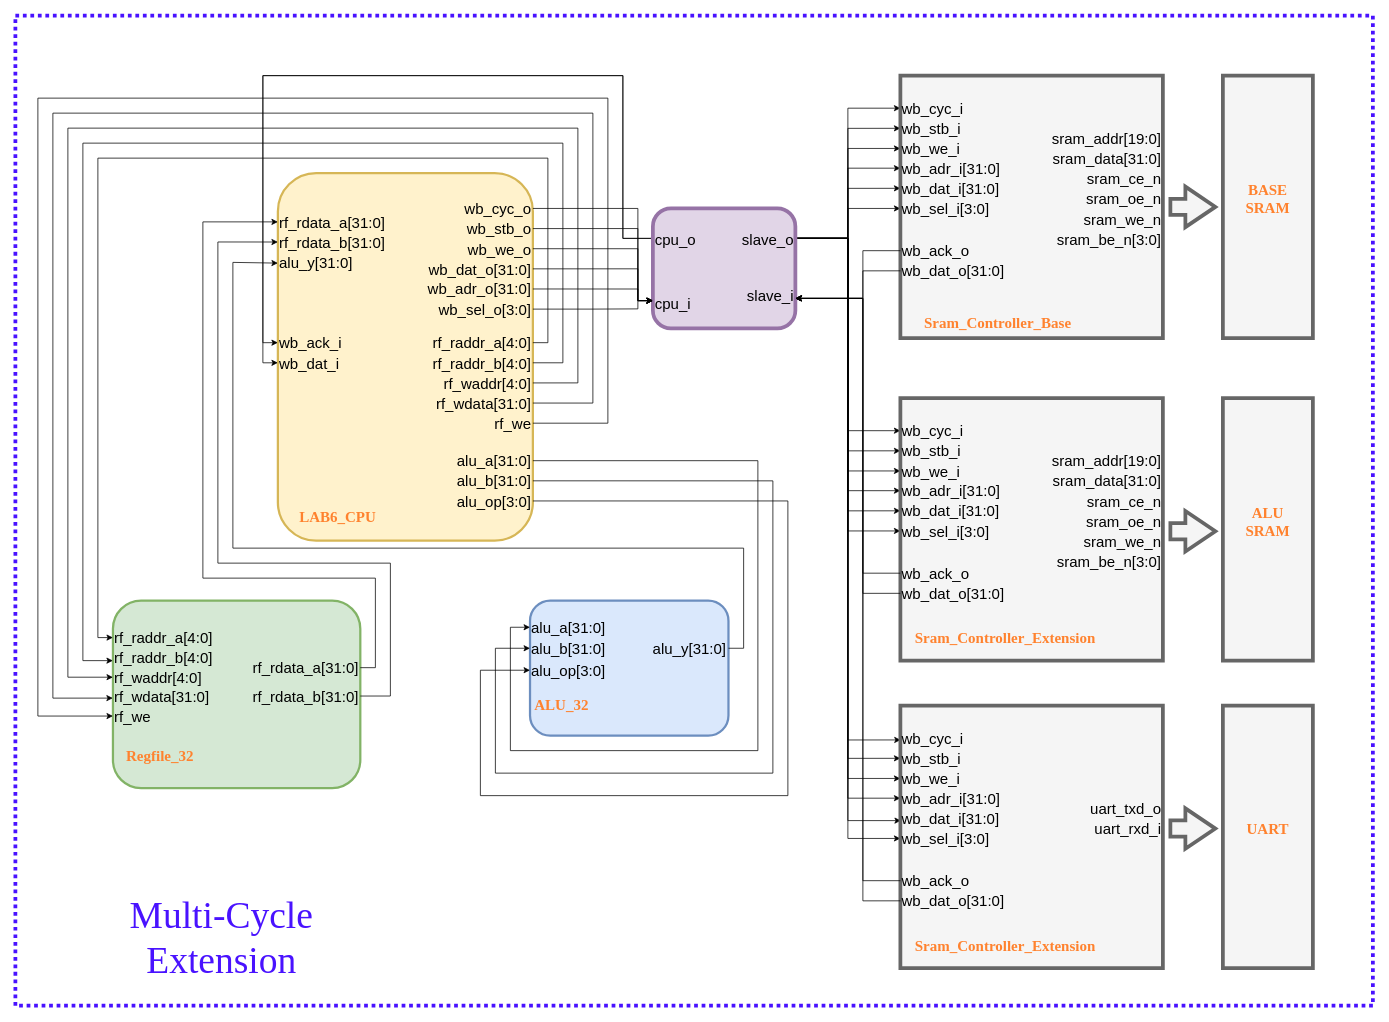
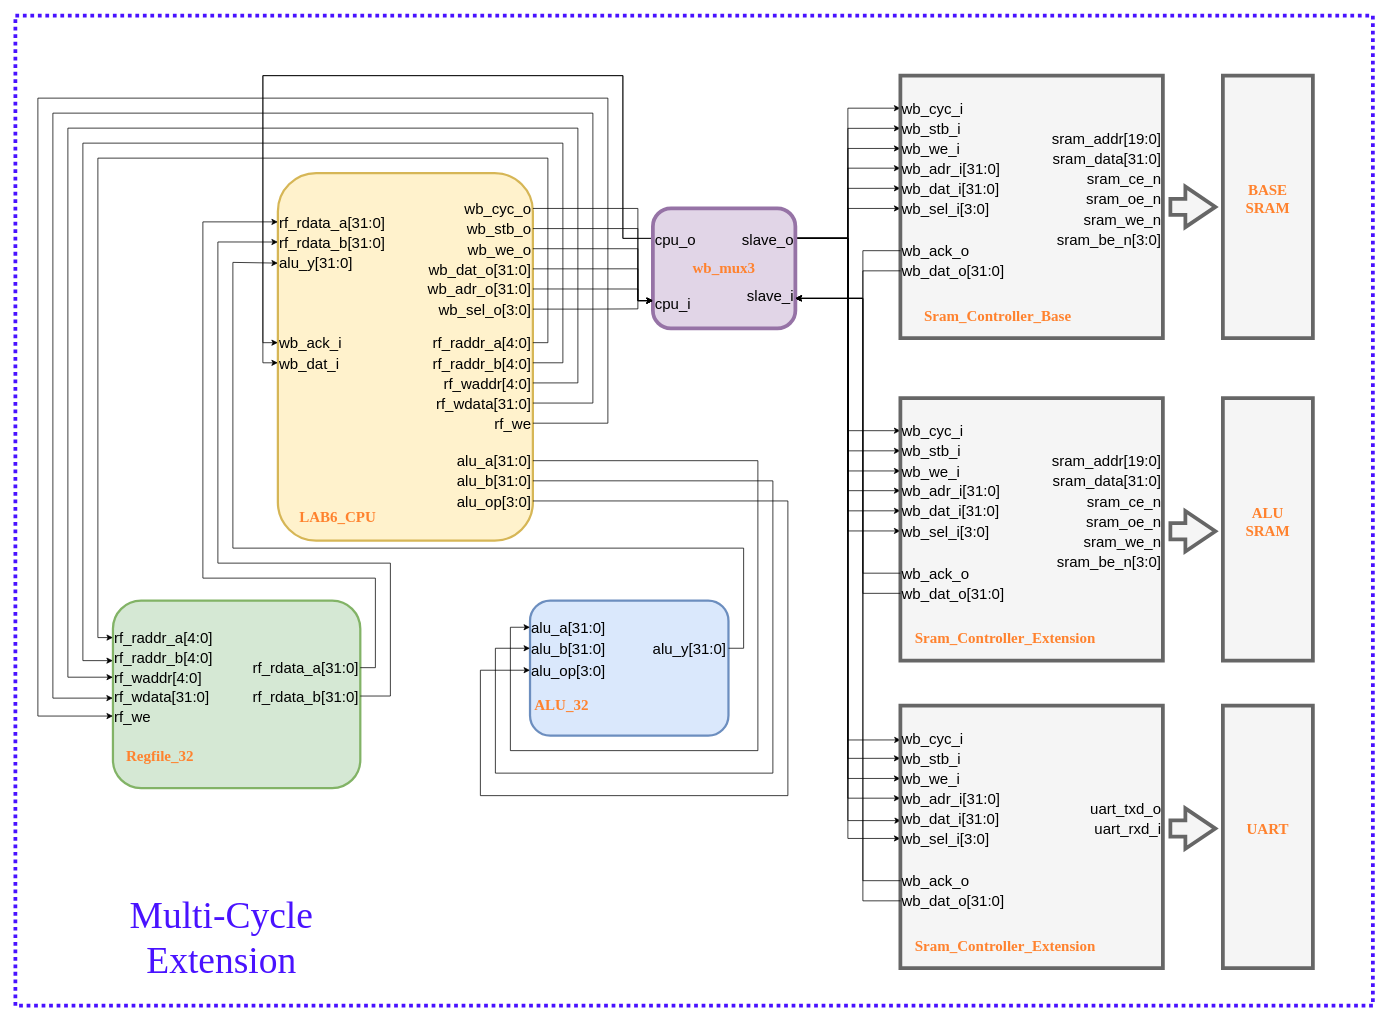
node "wb_mux3": added
node "Sram_Controller_Base": moved (998, 322) -> (998, 314)
